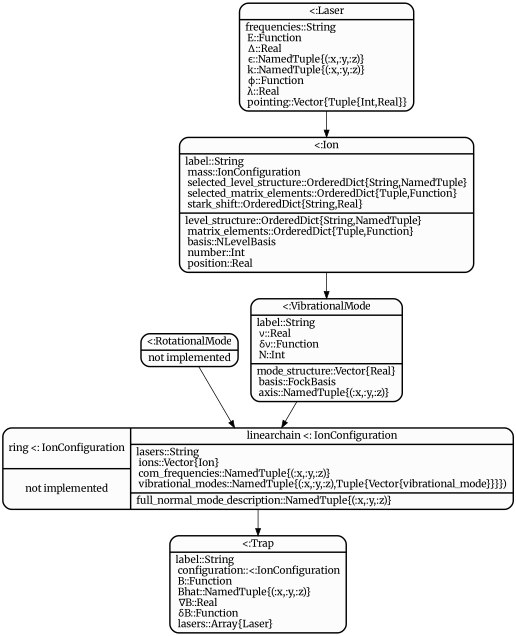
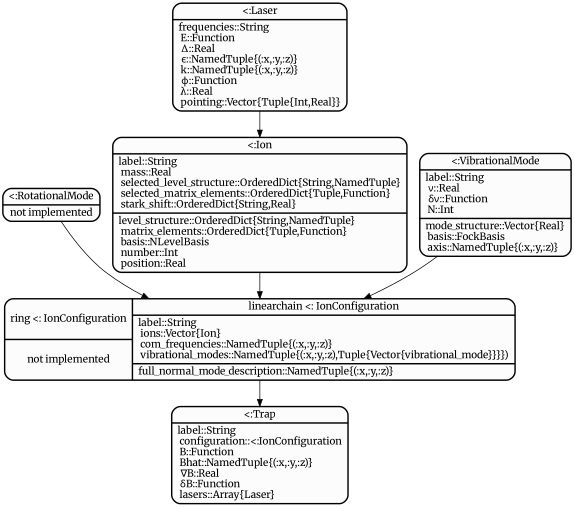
node "<:Ion": text "mass::IonConfiguration" -> "mass::Real"
edge "<:Ion" -> "<:VibrationalMode": now "<:Ion" -> "ring <: IonConfiguration"
node "ring <: IonConfiguration": text "lasers::String" -> "label::String"
